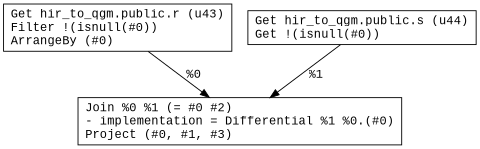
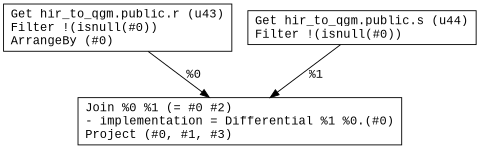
node "Get hir_to_qgm.public.s (u44) Get !(isnull(#0))": label "Get hir_to_qgm.public.s (u44) Get !(isnull(#0))" -> "Get hir_to_qgm.public.s (u44) Filter !(isnull(#0))"
